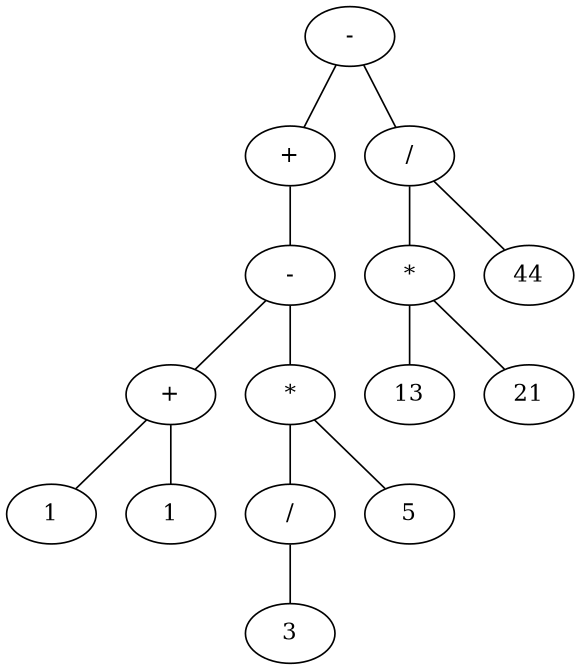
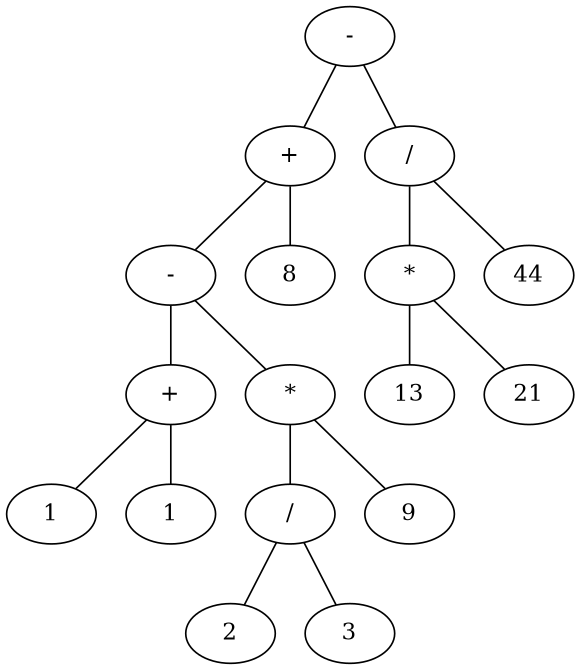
node "8": added
node "5": label "5" -> "9"
node "2": added
